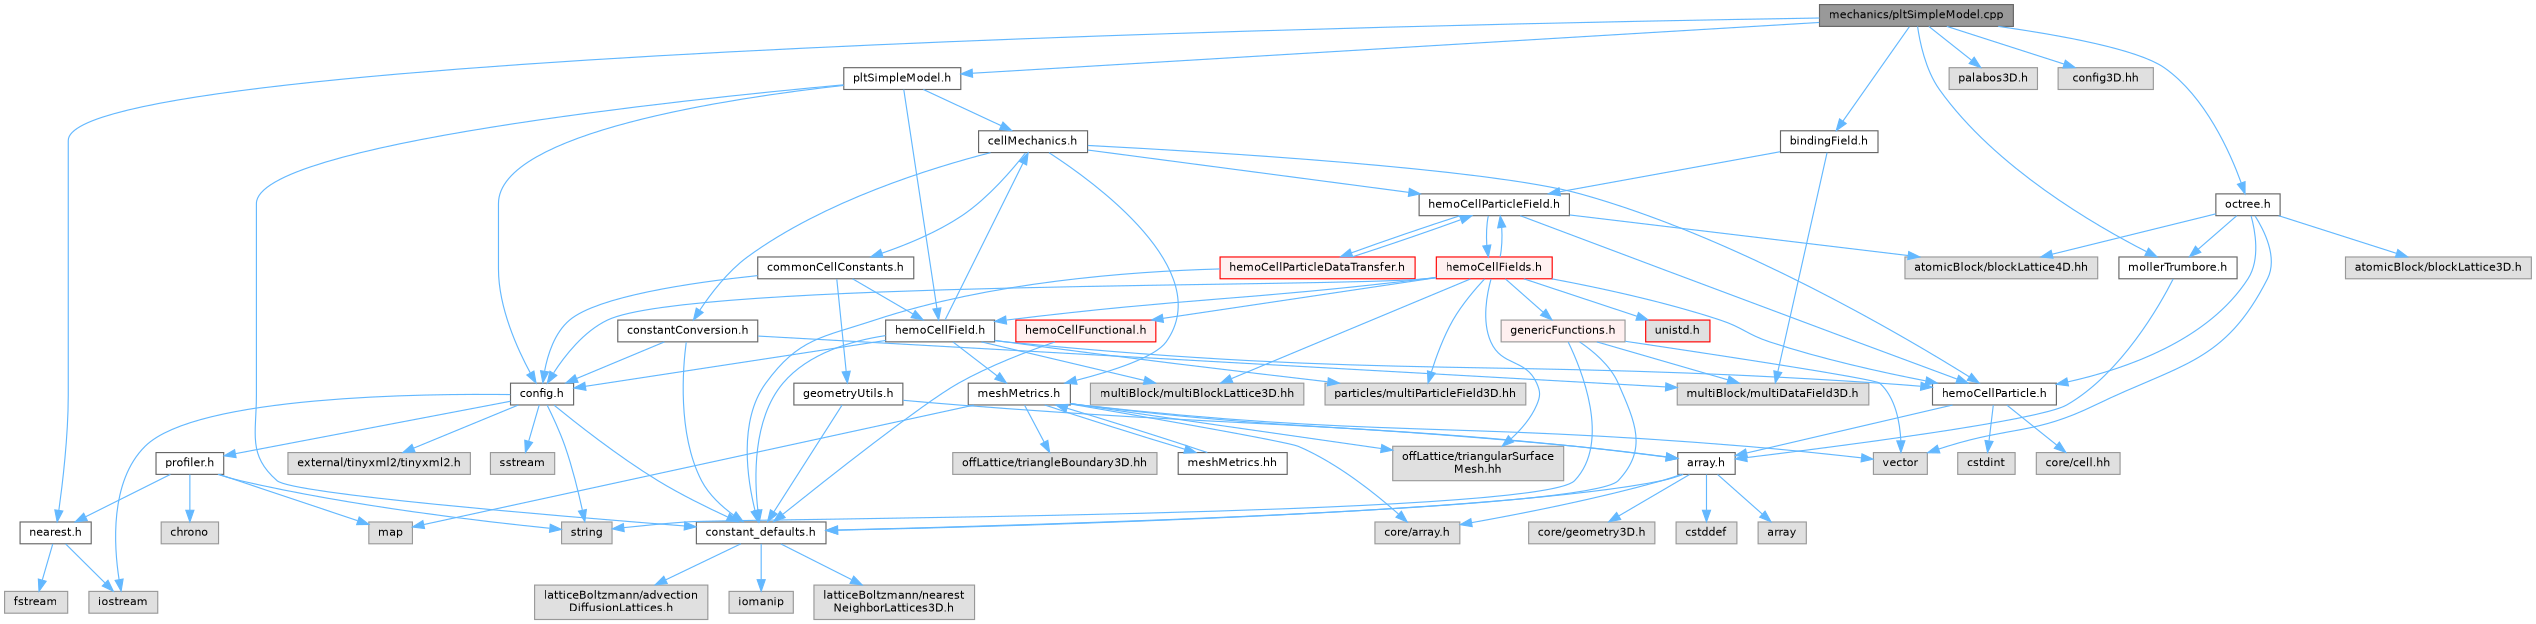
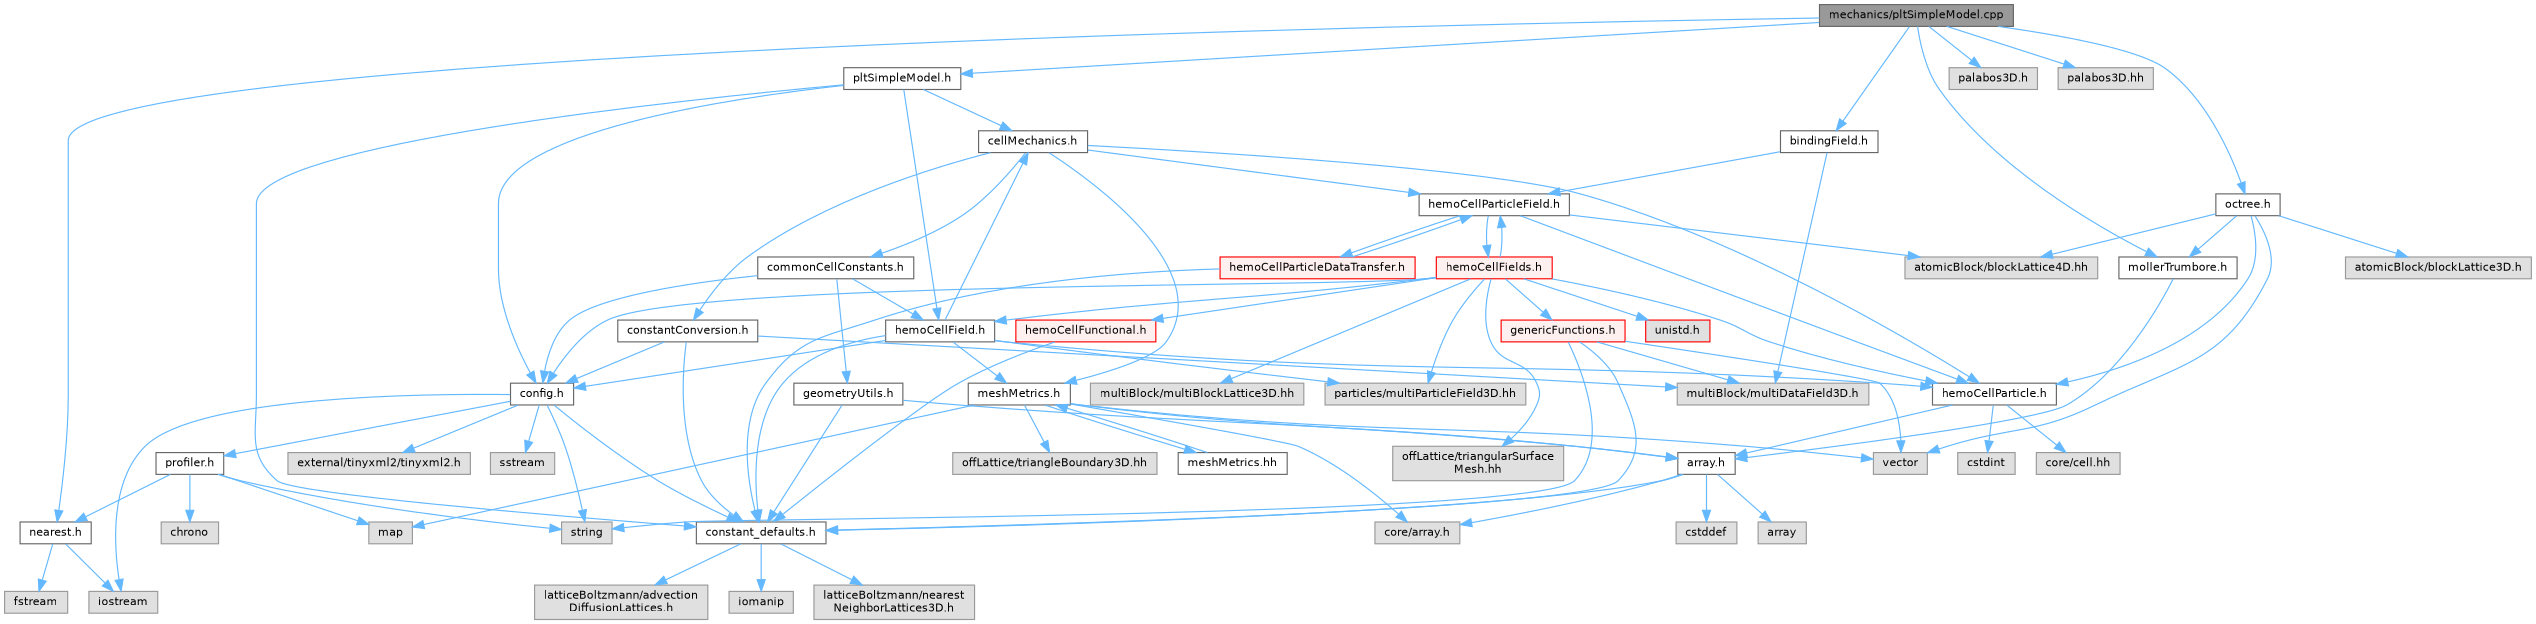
node "config3D.hh": label "config3D.hh" -> "palabos3D.hh"
node "genericFunctions.h": color grey60 -> red
edge "hemoCellField.h" -> "multiBlock/multiBlockLattice3D.hh": removed
edge "meshMetrics.h" -> "offLattice/triangularSurface Mesh.hh": removed
node "core/geometry3D.h": removed
